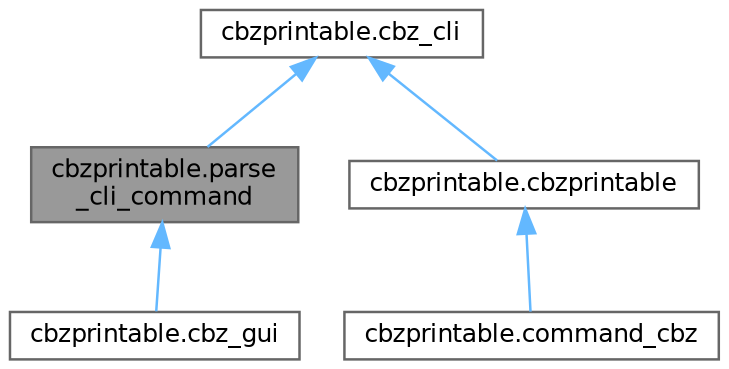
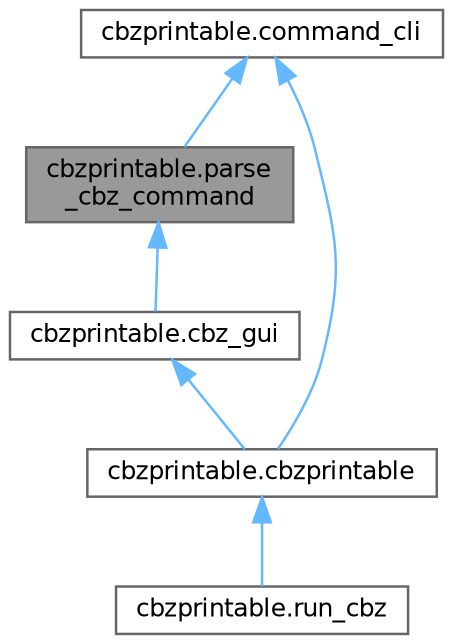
node "cbzprintable.cbz_cli": label "cbzprintable.cbz_cli" -> "cbzprintable.command_cli"
node "cbzprintable.parse _cli_command": label "cbzprintable.parse _cli_command" -> "cbzprintable.parse _cbz_command"
node "cbzprintable.command_cbz": label "cbzprintable.command_cbz" -> "cbzprintable.run_cbz"
edge "cbzprintable.cbzprintable" -> "cbzprintable.cbz_gui": added
